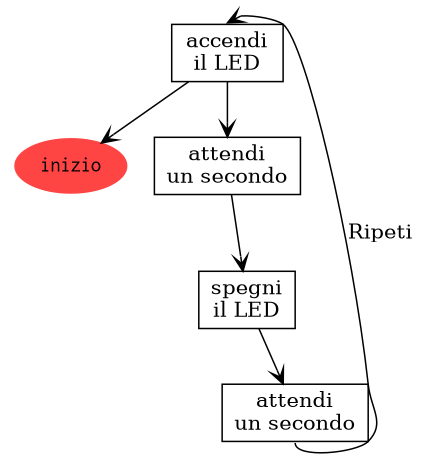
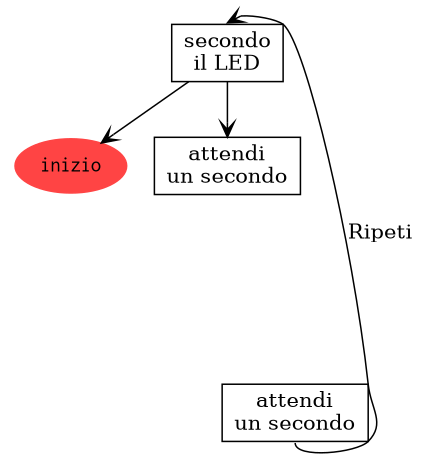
node "accendi il LED": label "accendi il LED" -> "secondo il LED"
node "spegni il LED": removed
